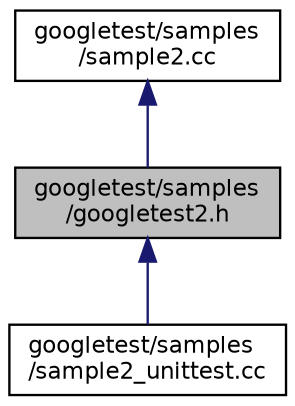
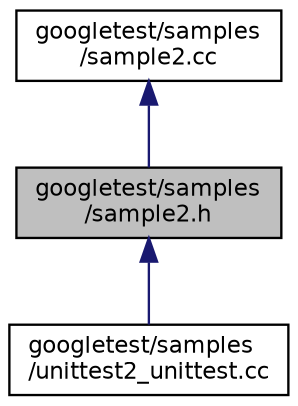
node "googletest/samples /googletest2.h": label "googletest/samples /googletest2.h" -> "googletest/samples /sample2.h"
node "googletest/samples /sample2_unittest.cc": label "googletest/samples /sample2_unittest.cc" -> "googletest/samples /unittest2_unittest.cc"
